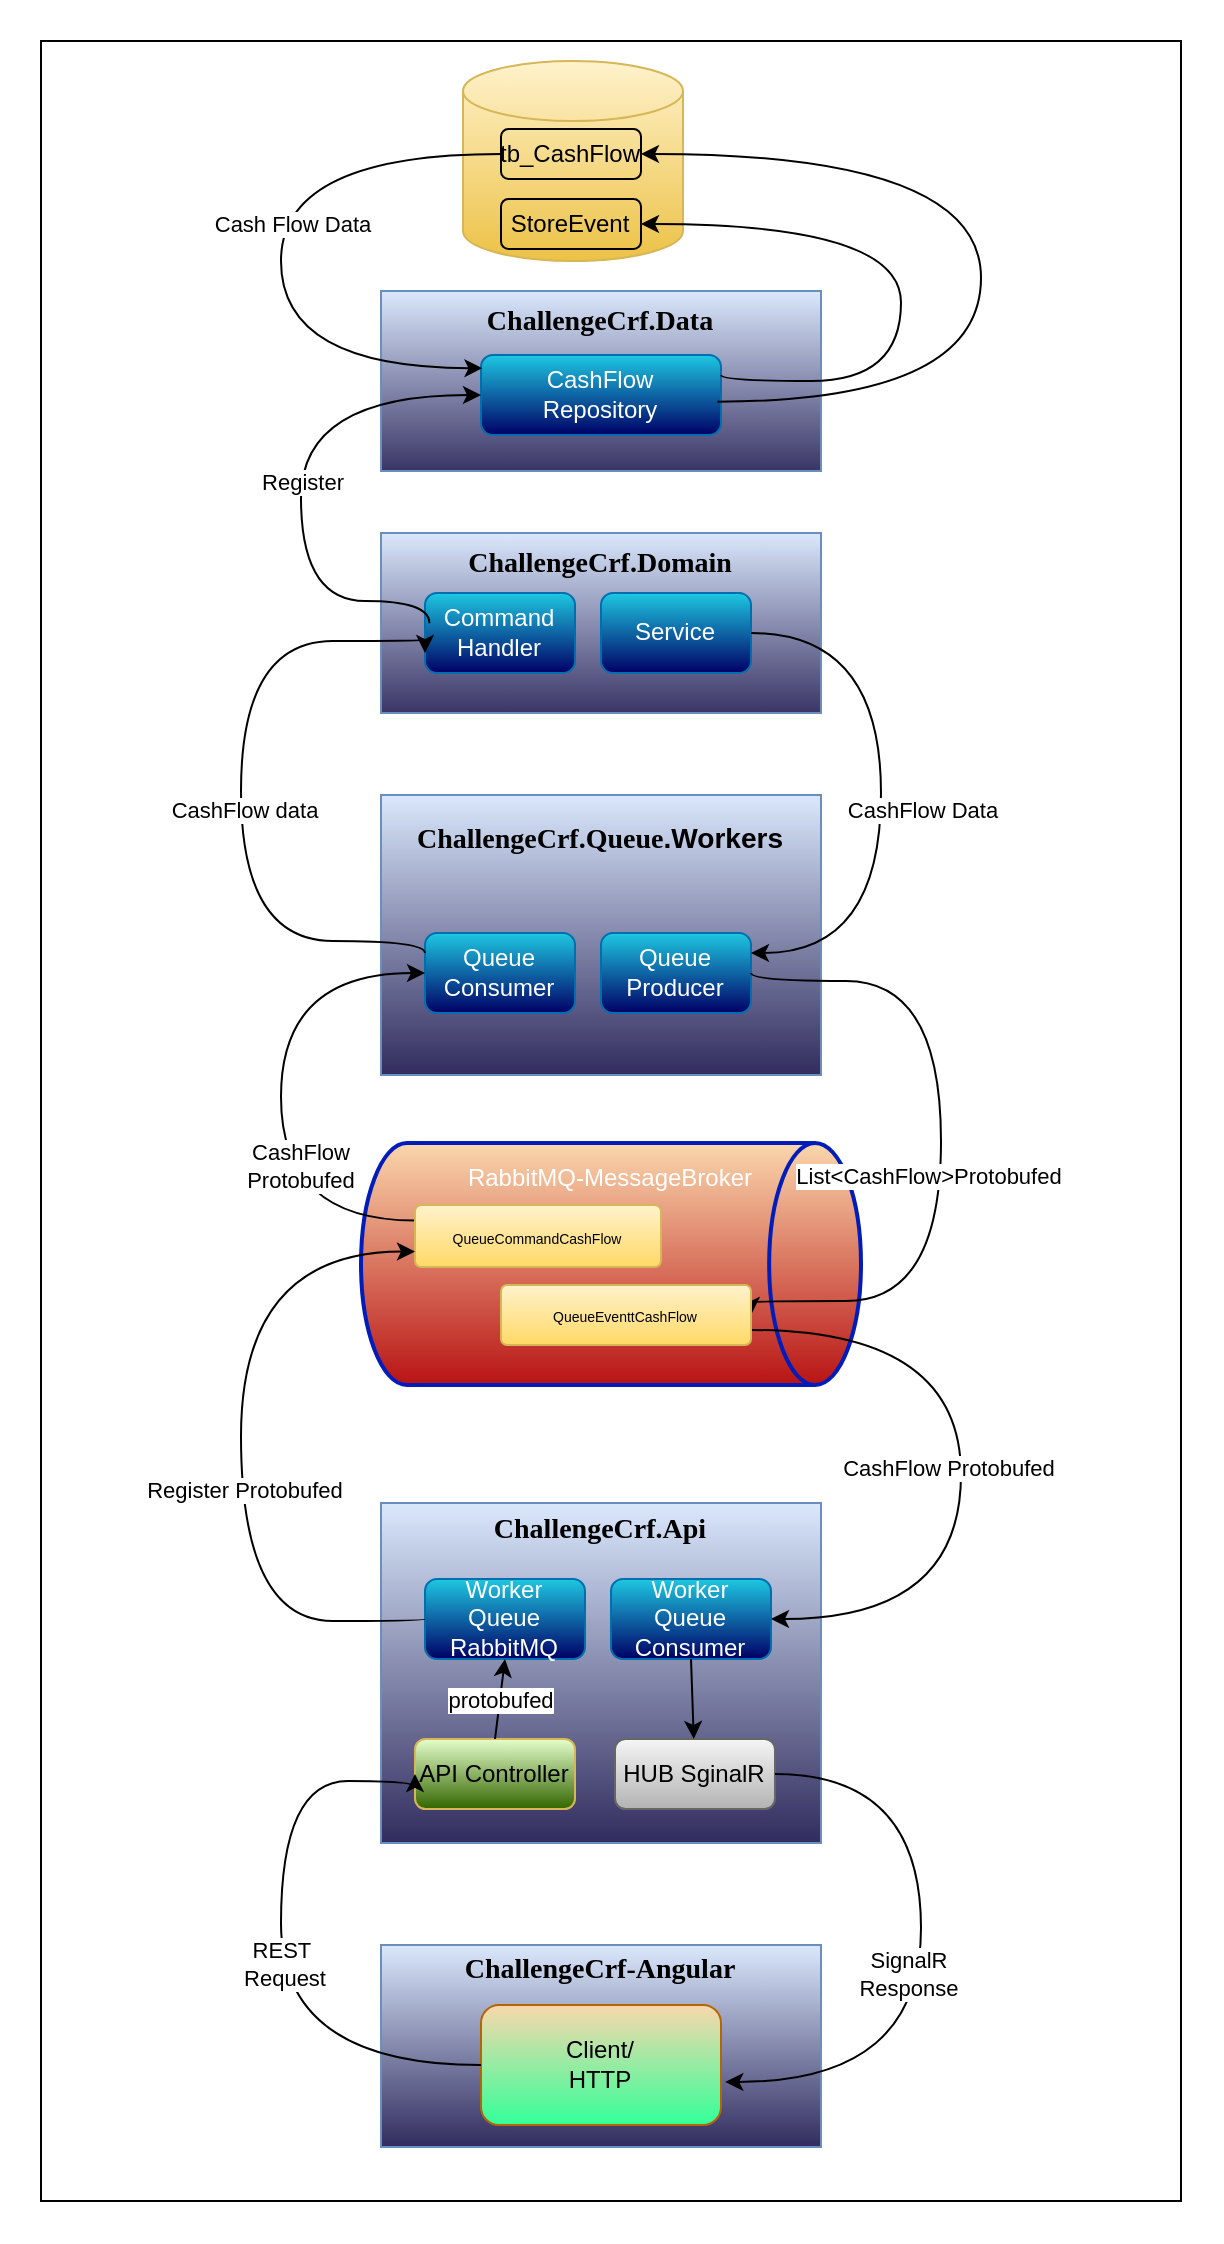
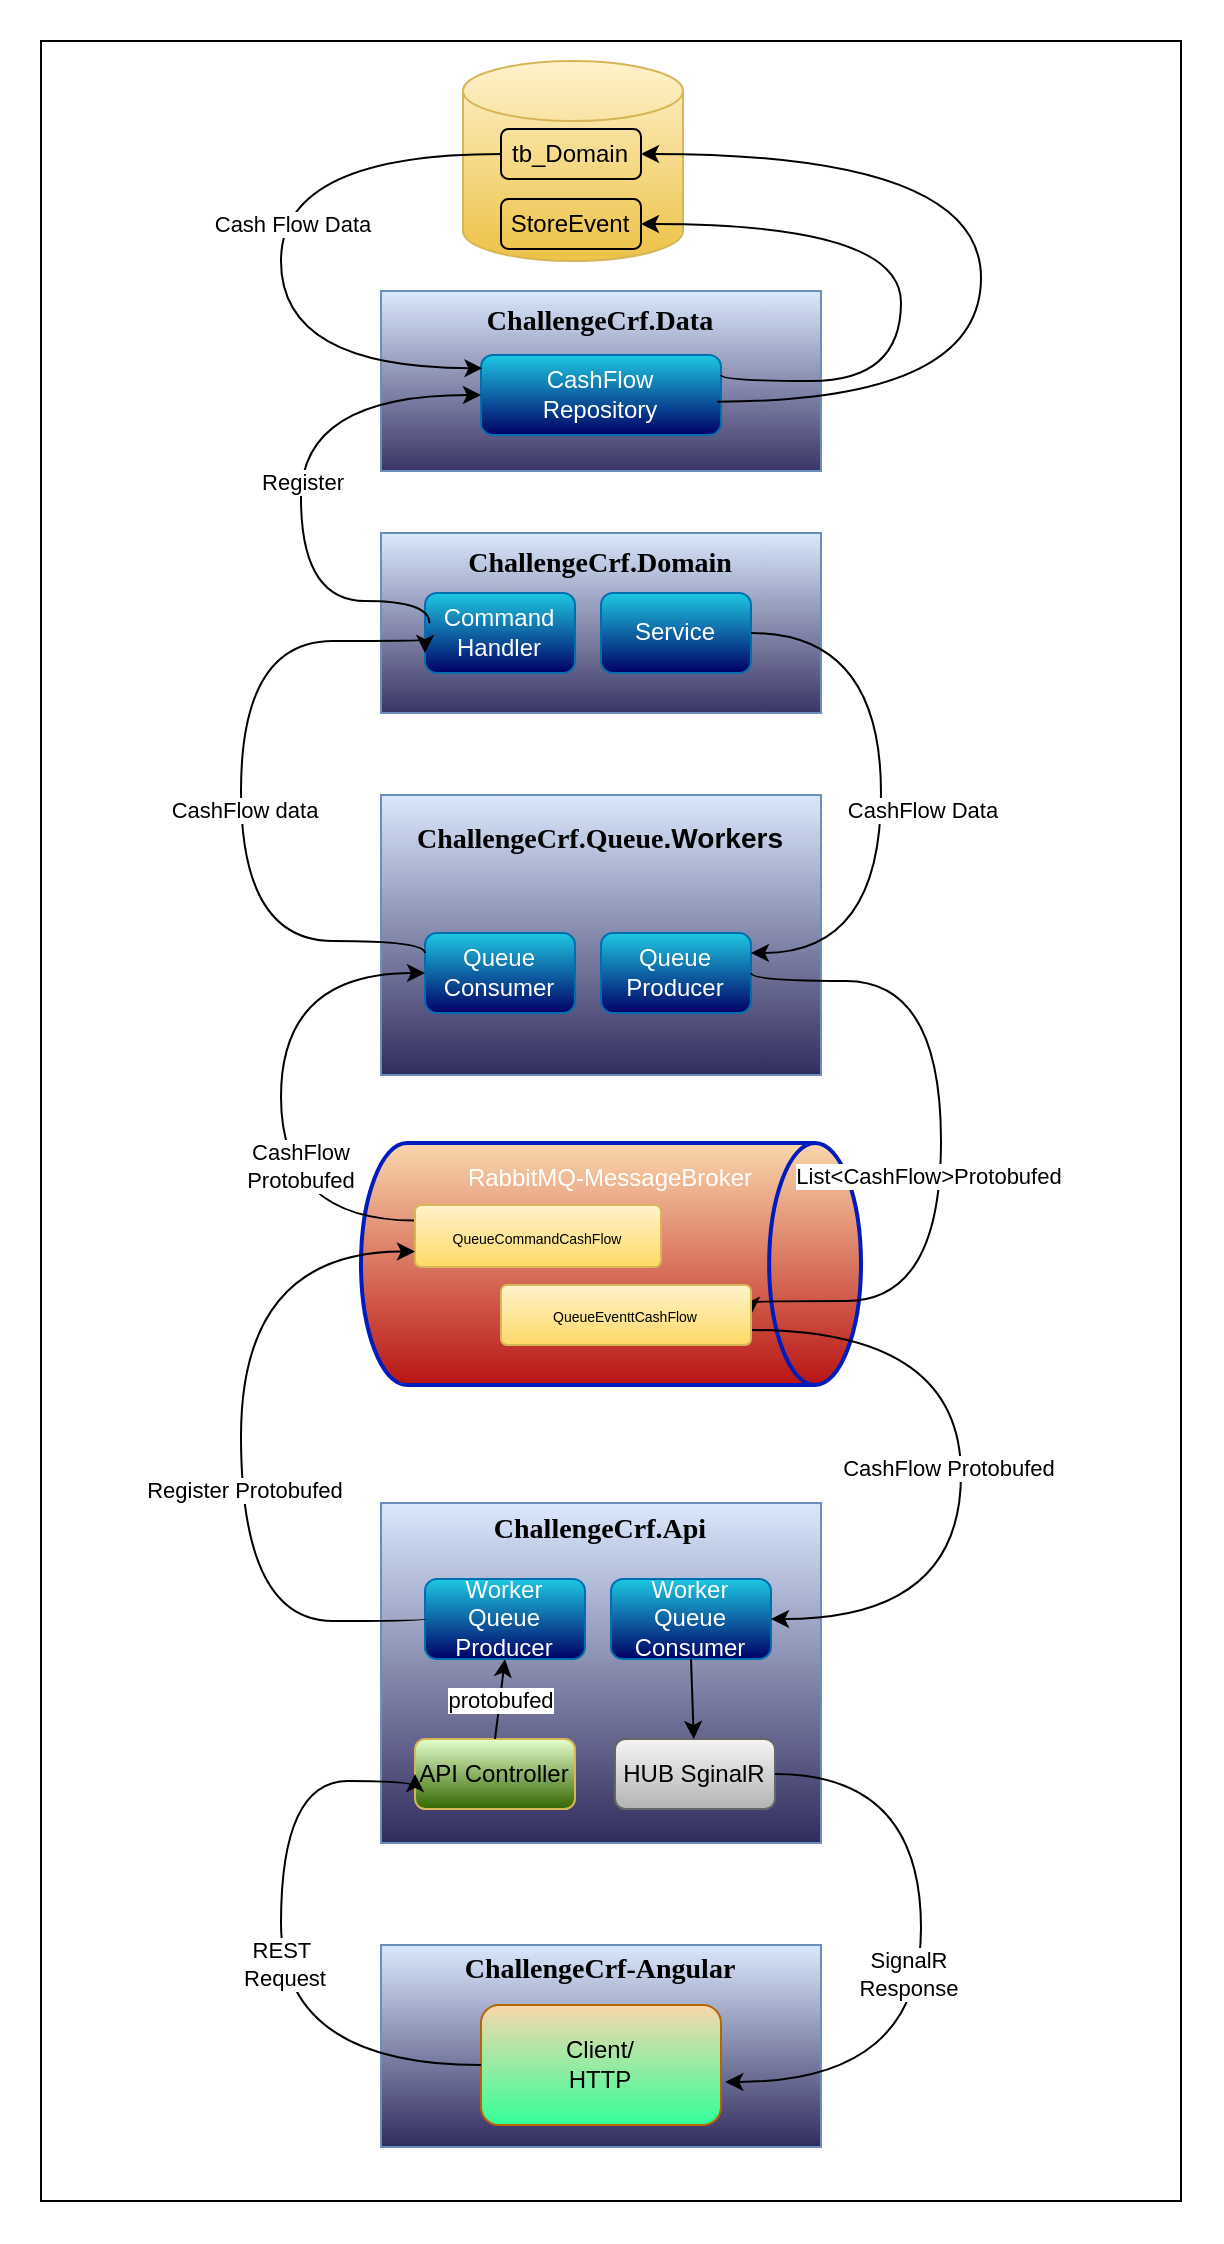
node "tb_CashFlow": label "tb_CashFlow" -> "tb_Domain"
node "Worker Queue RabbitMQ": label "Worker Queue RabbitMQ" -> "Worker Queue Producer"
